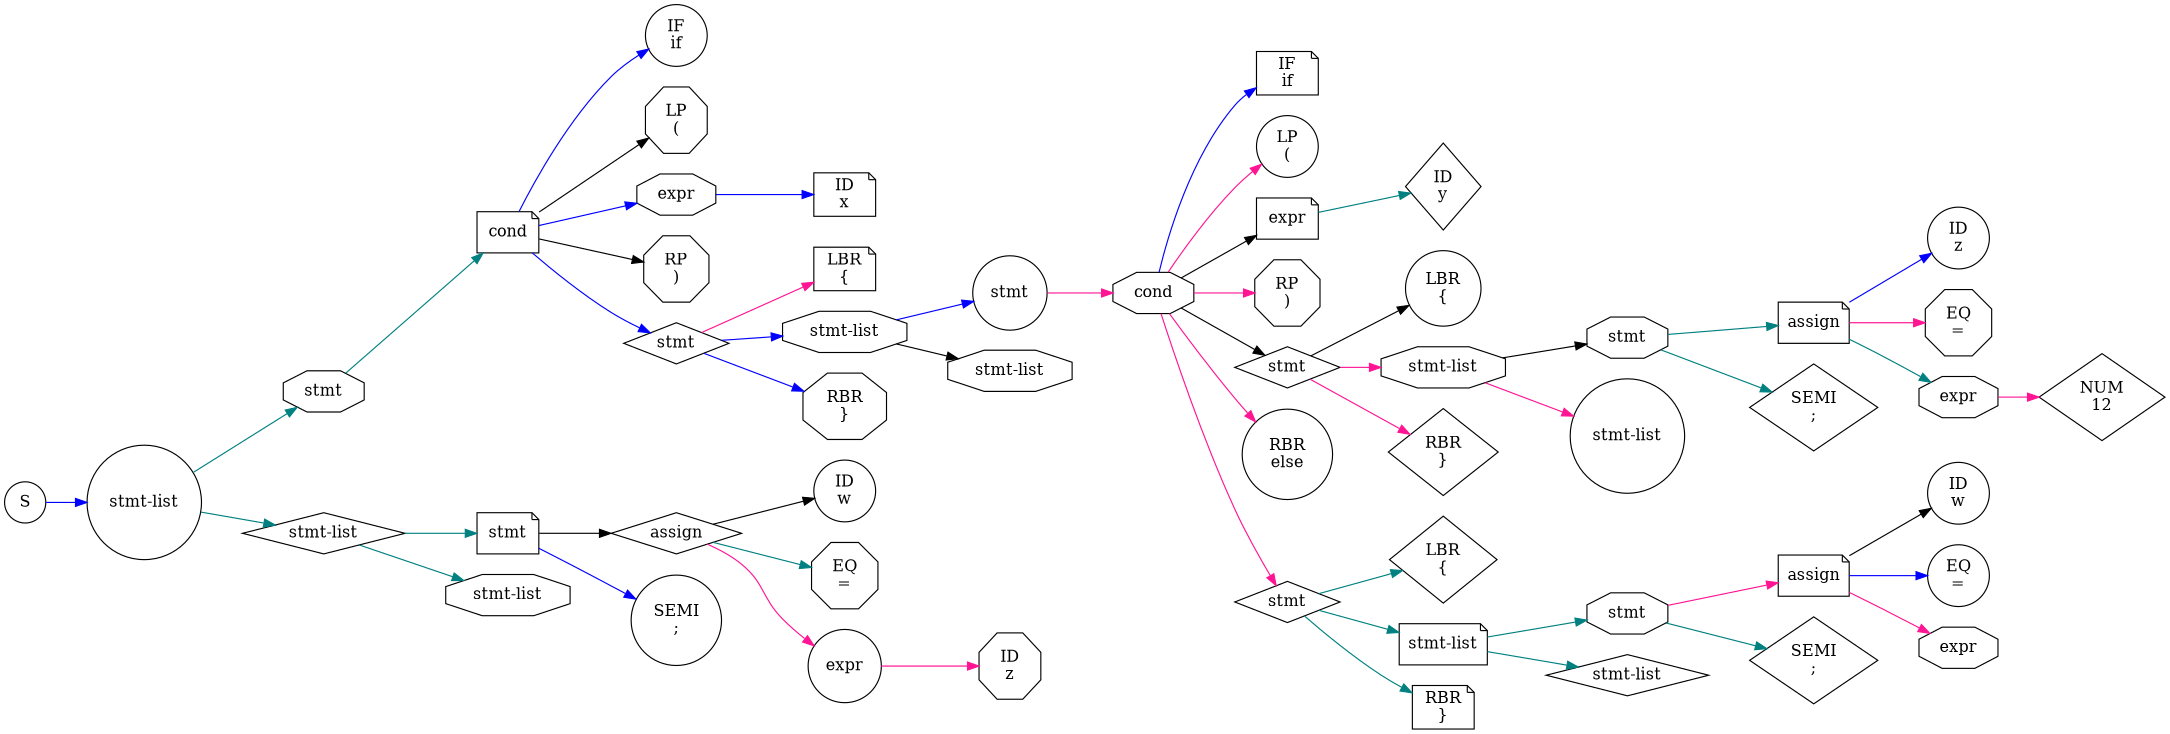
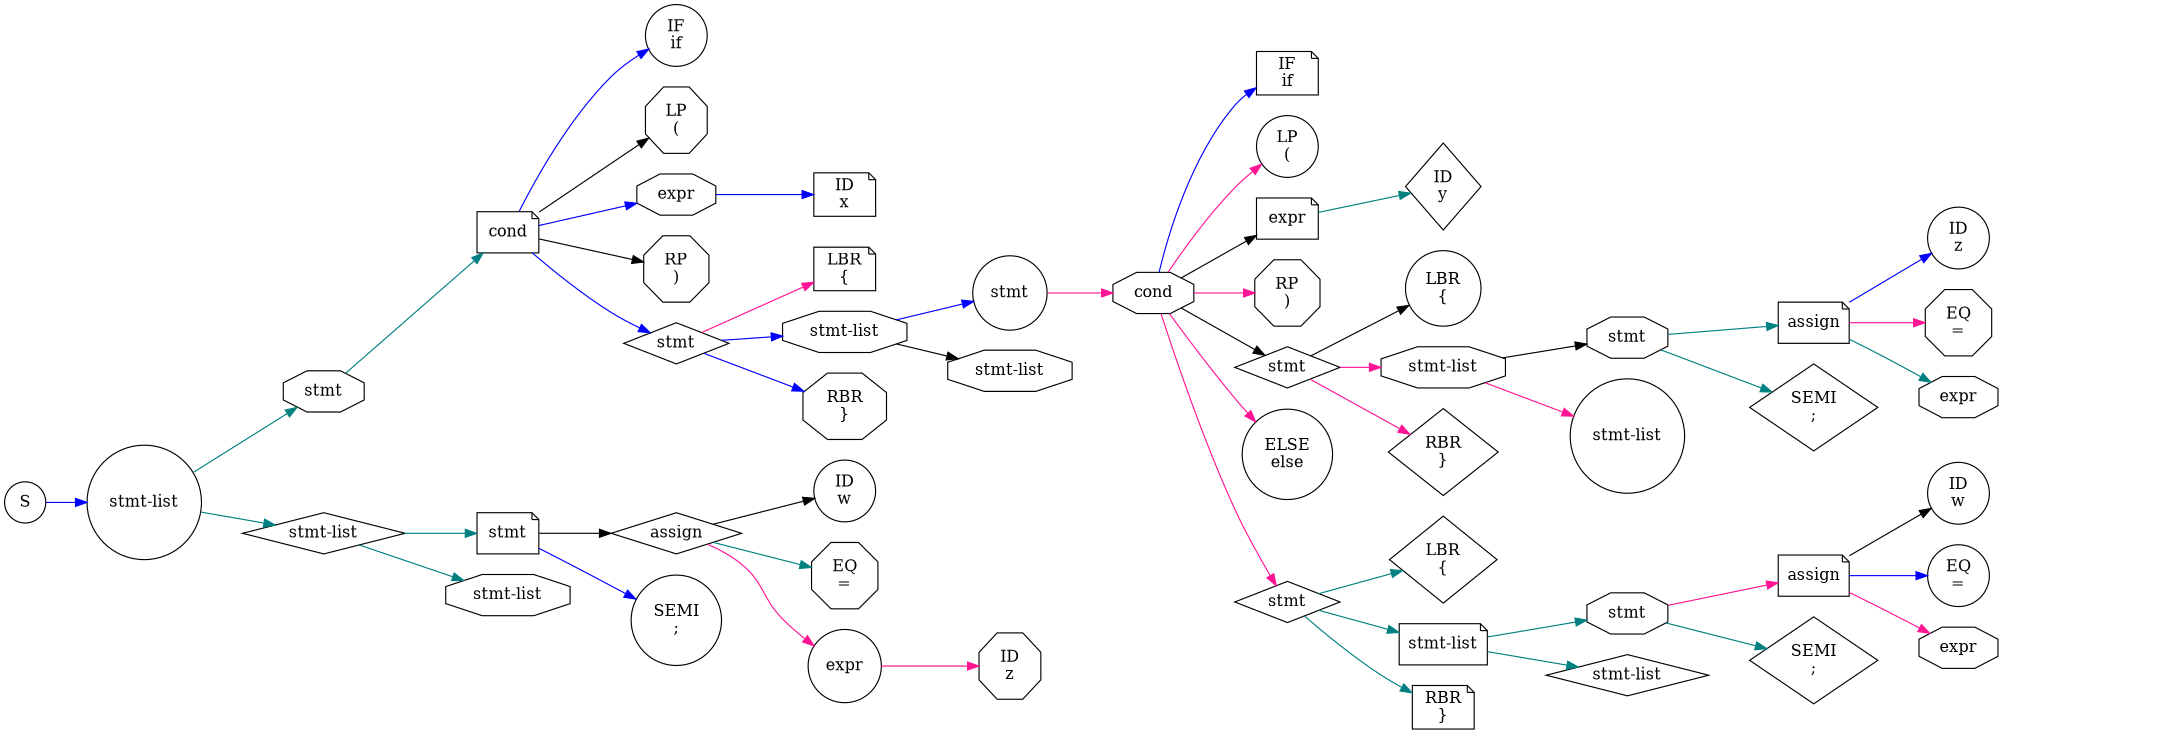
node "NUM 12": removed
node "RBR else": label "RBR else" -> "ELSE else"
